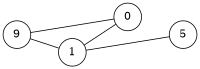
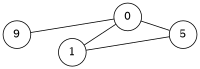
edge "0" -- "5": added
edge "9" -- "1": removed
